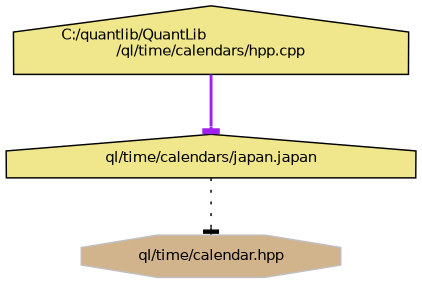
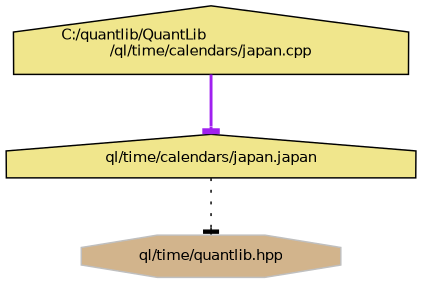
node "C:/quantlib/QuantLib /ql/time/calendars/hpp.cpp": label "C:/quantlib/QuantLib /ql/time/calendars/hpp.cpp" -> "C:/quantlib/QuantLib /ql/time/calendars/japan.cpp"
node "ql/time/calendar.hpp": label "ql/time/calendar.hpp" -> "ql/time/quantlib.hpp"
